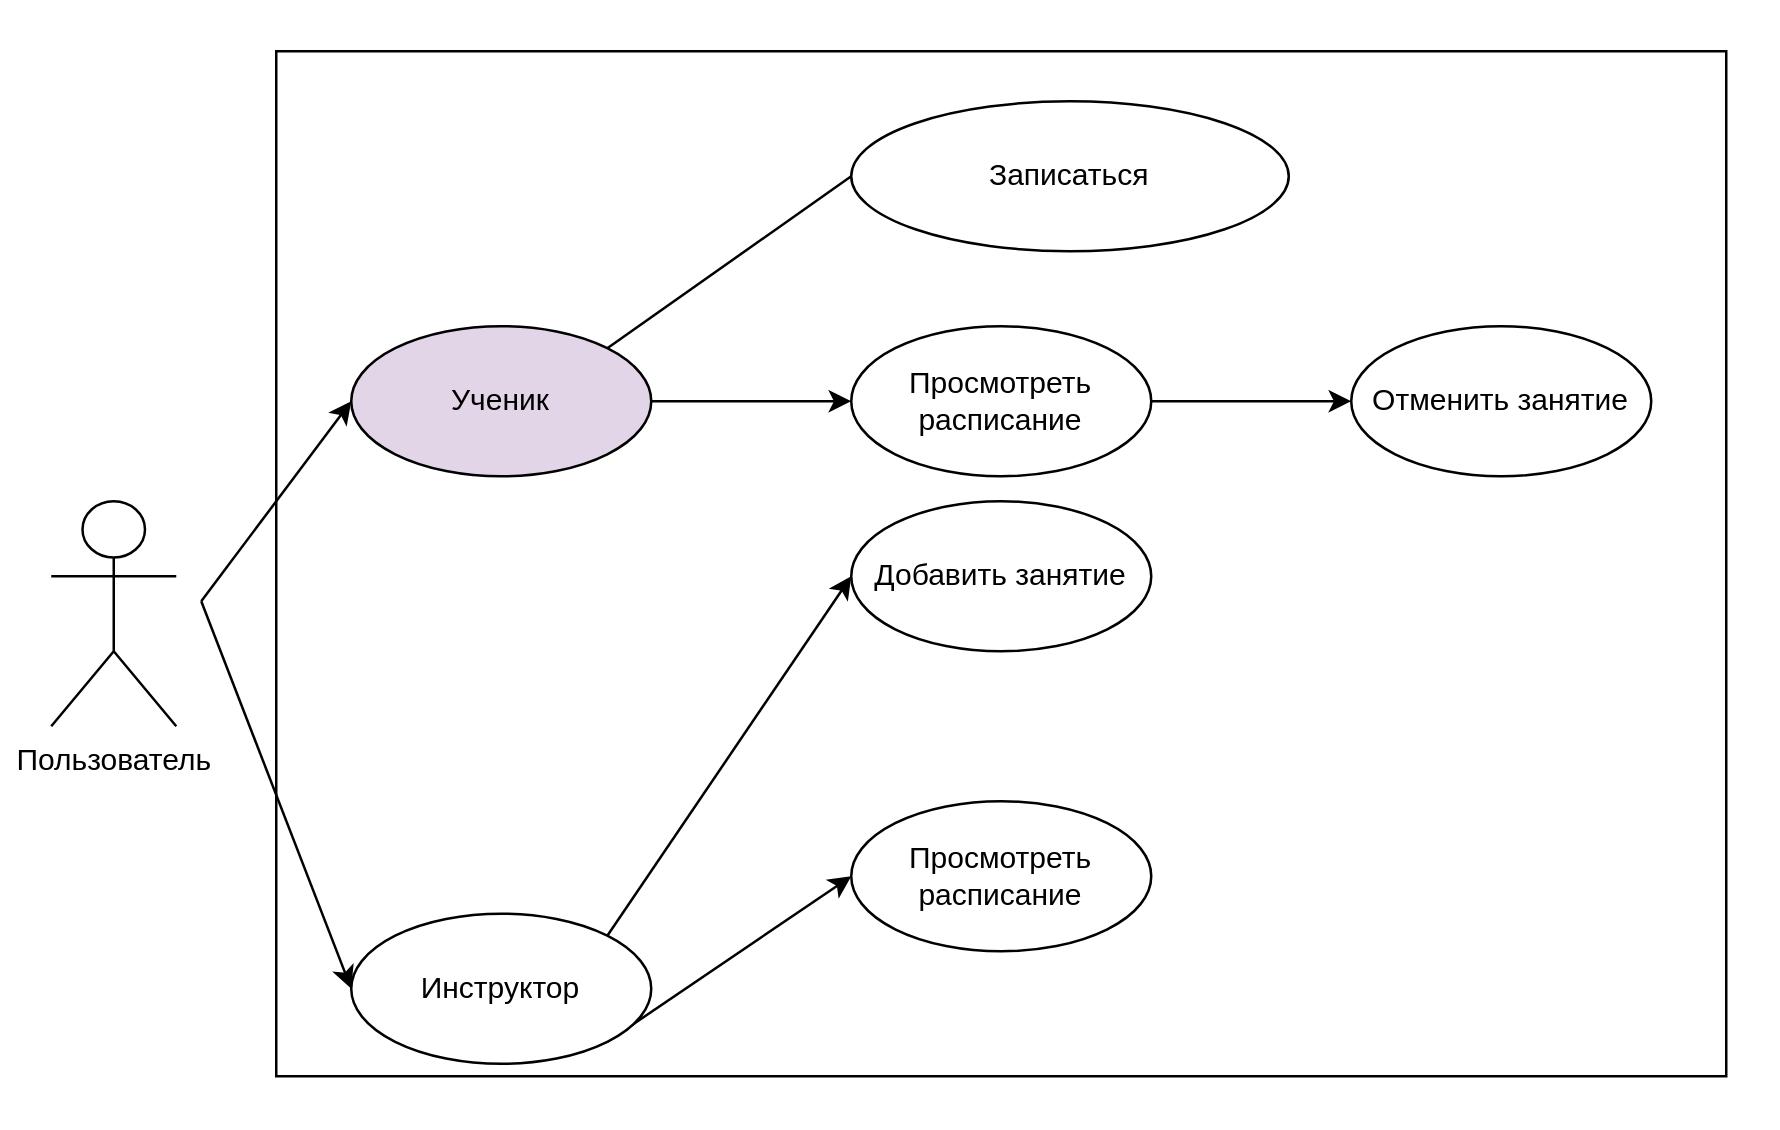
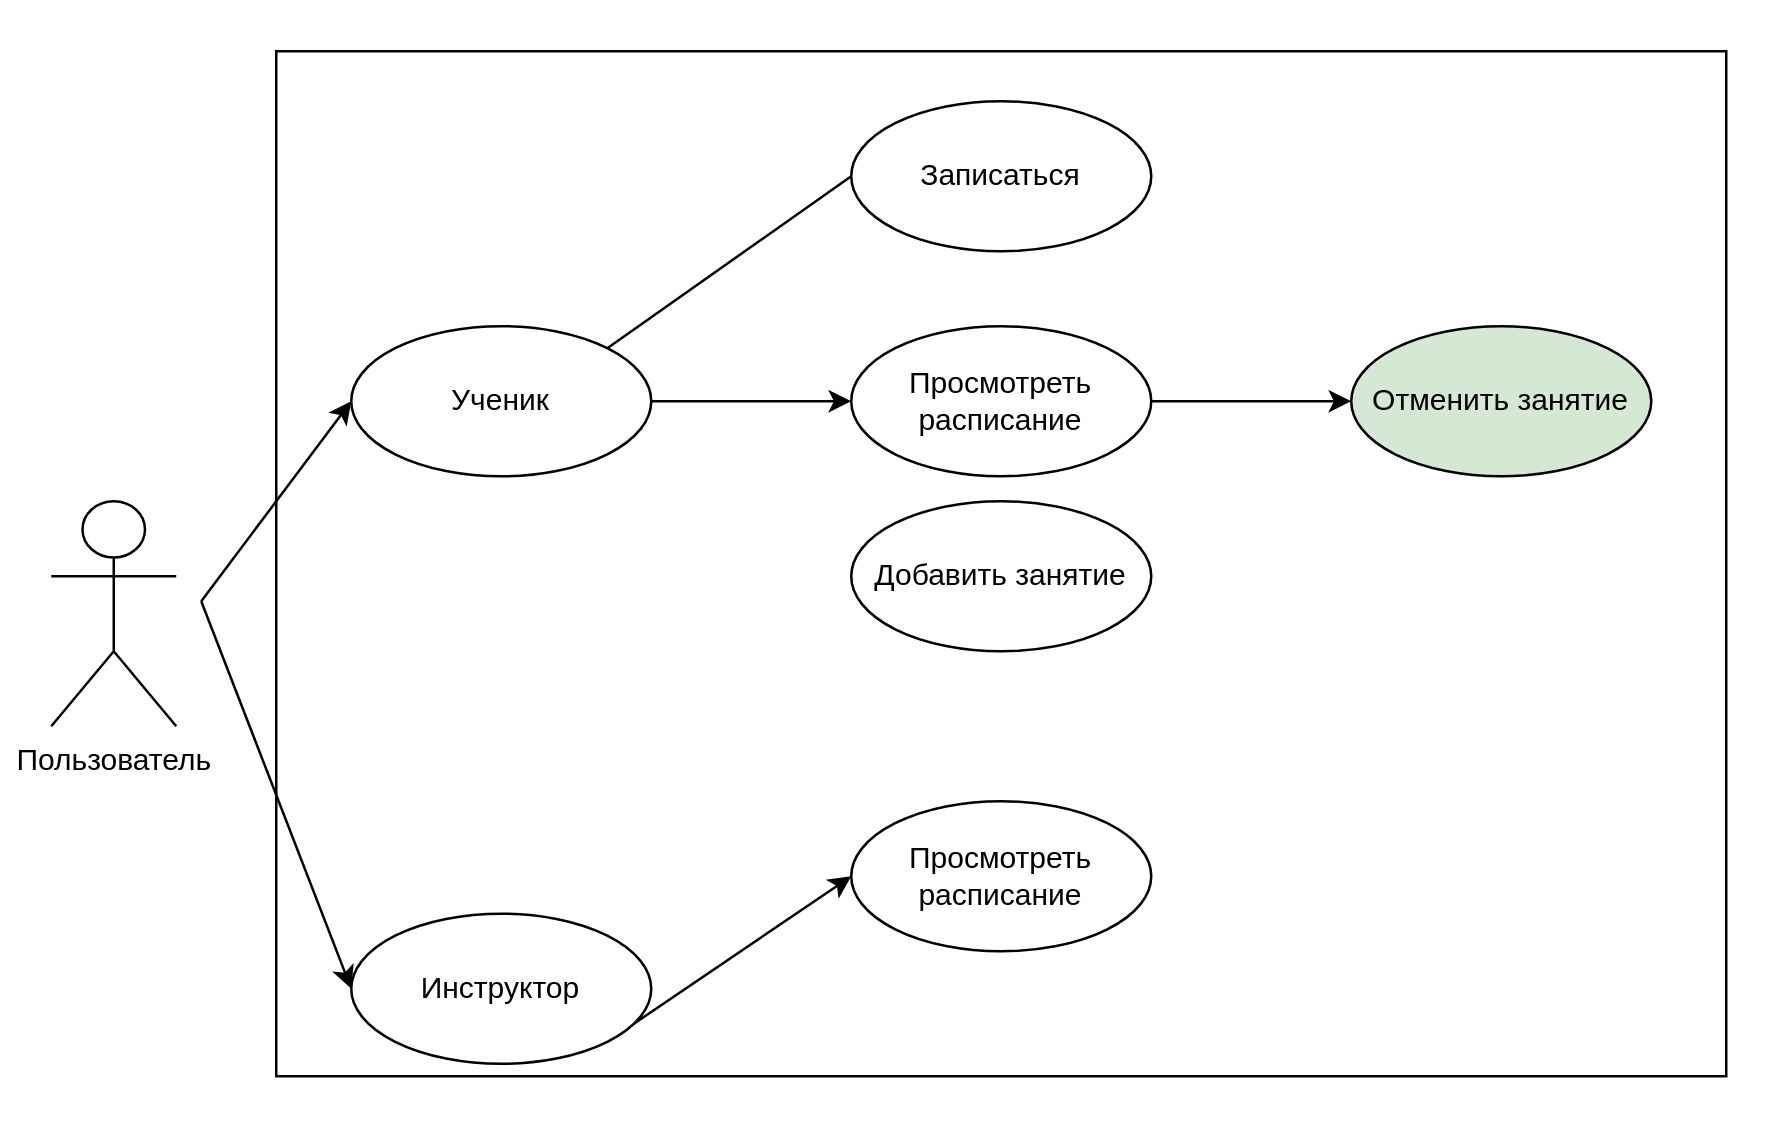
node "Записаться": size 438x150 -> 300x150
node "Ученик": fillcolor #e1d5e7 -> #ffffff
node "Отменить занятие": fillcolor #ffffff -> #d5e8d4
edge "Инструктор" -> "Добавить занятие": removed
